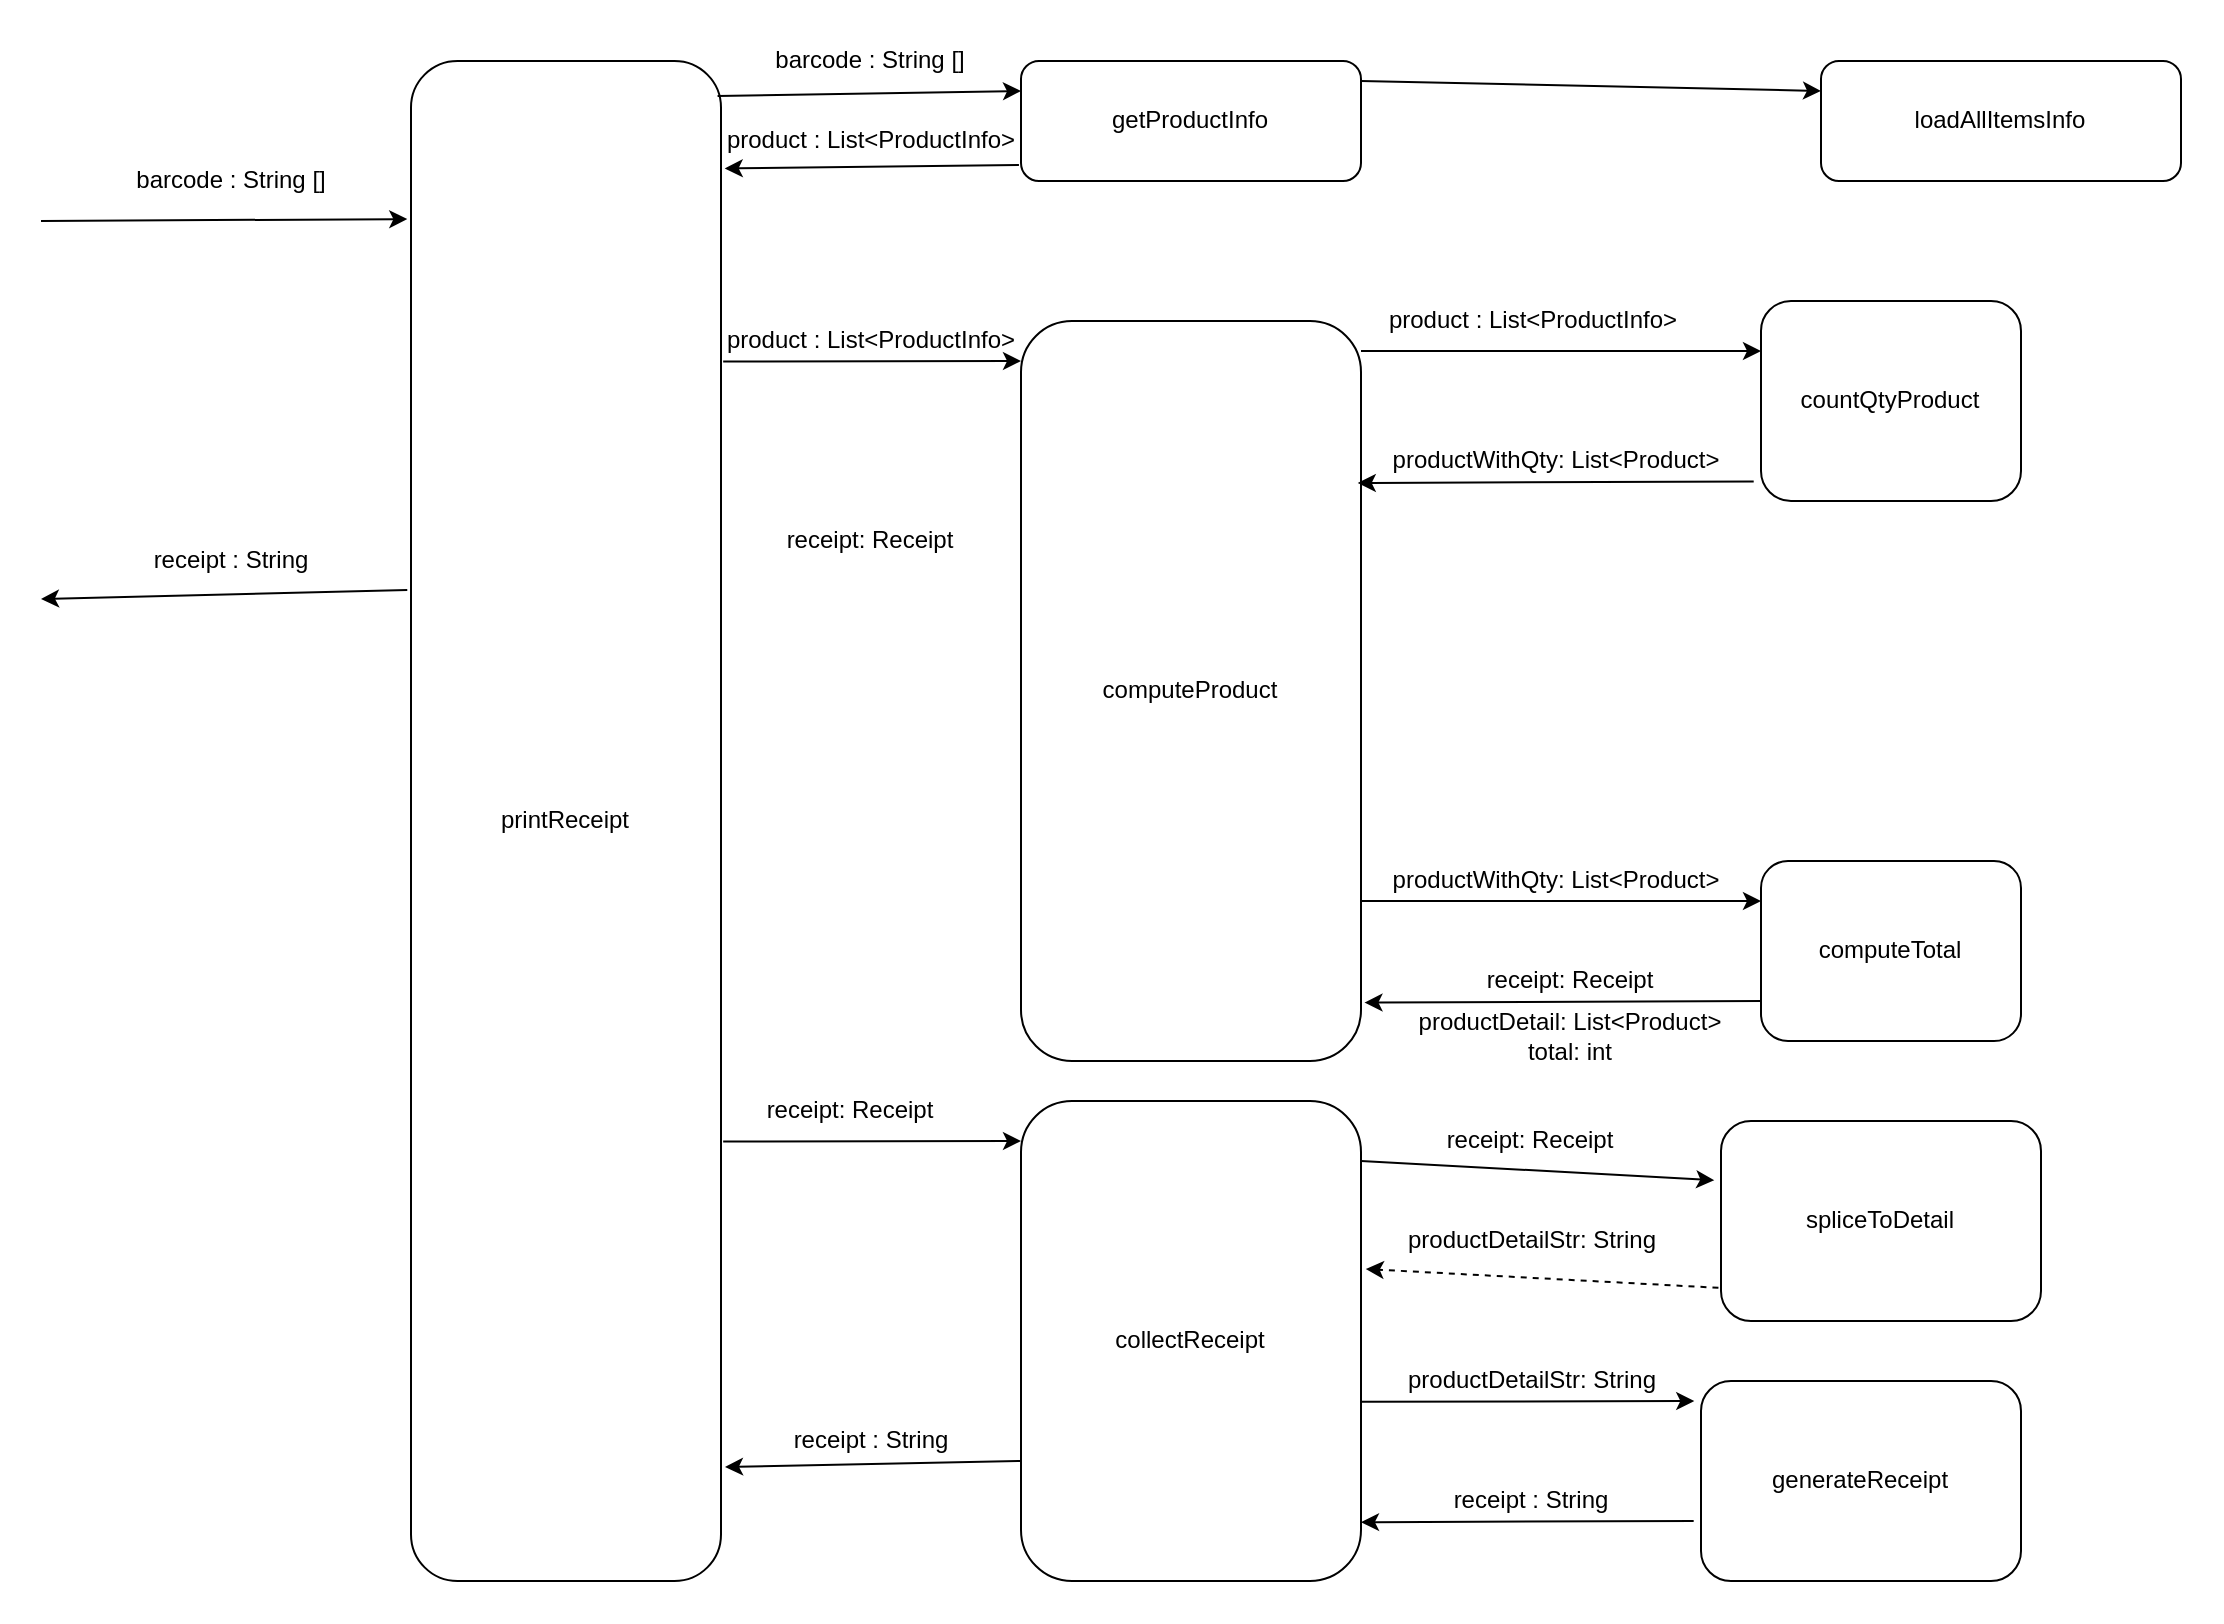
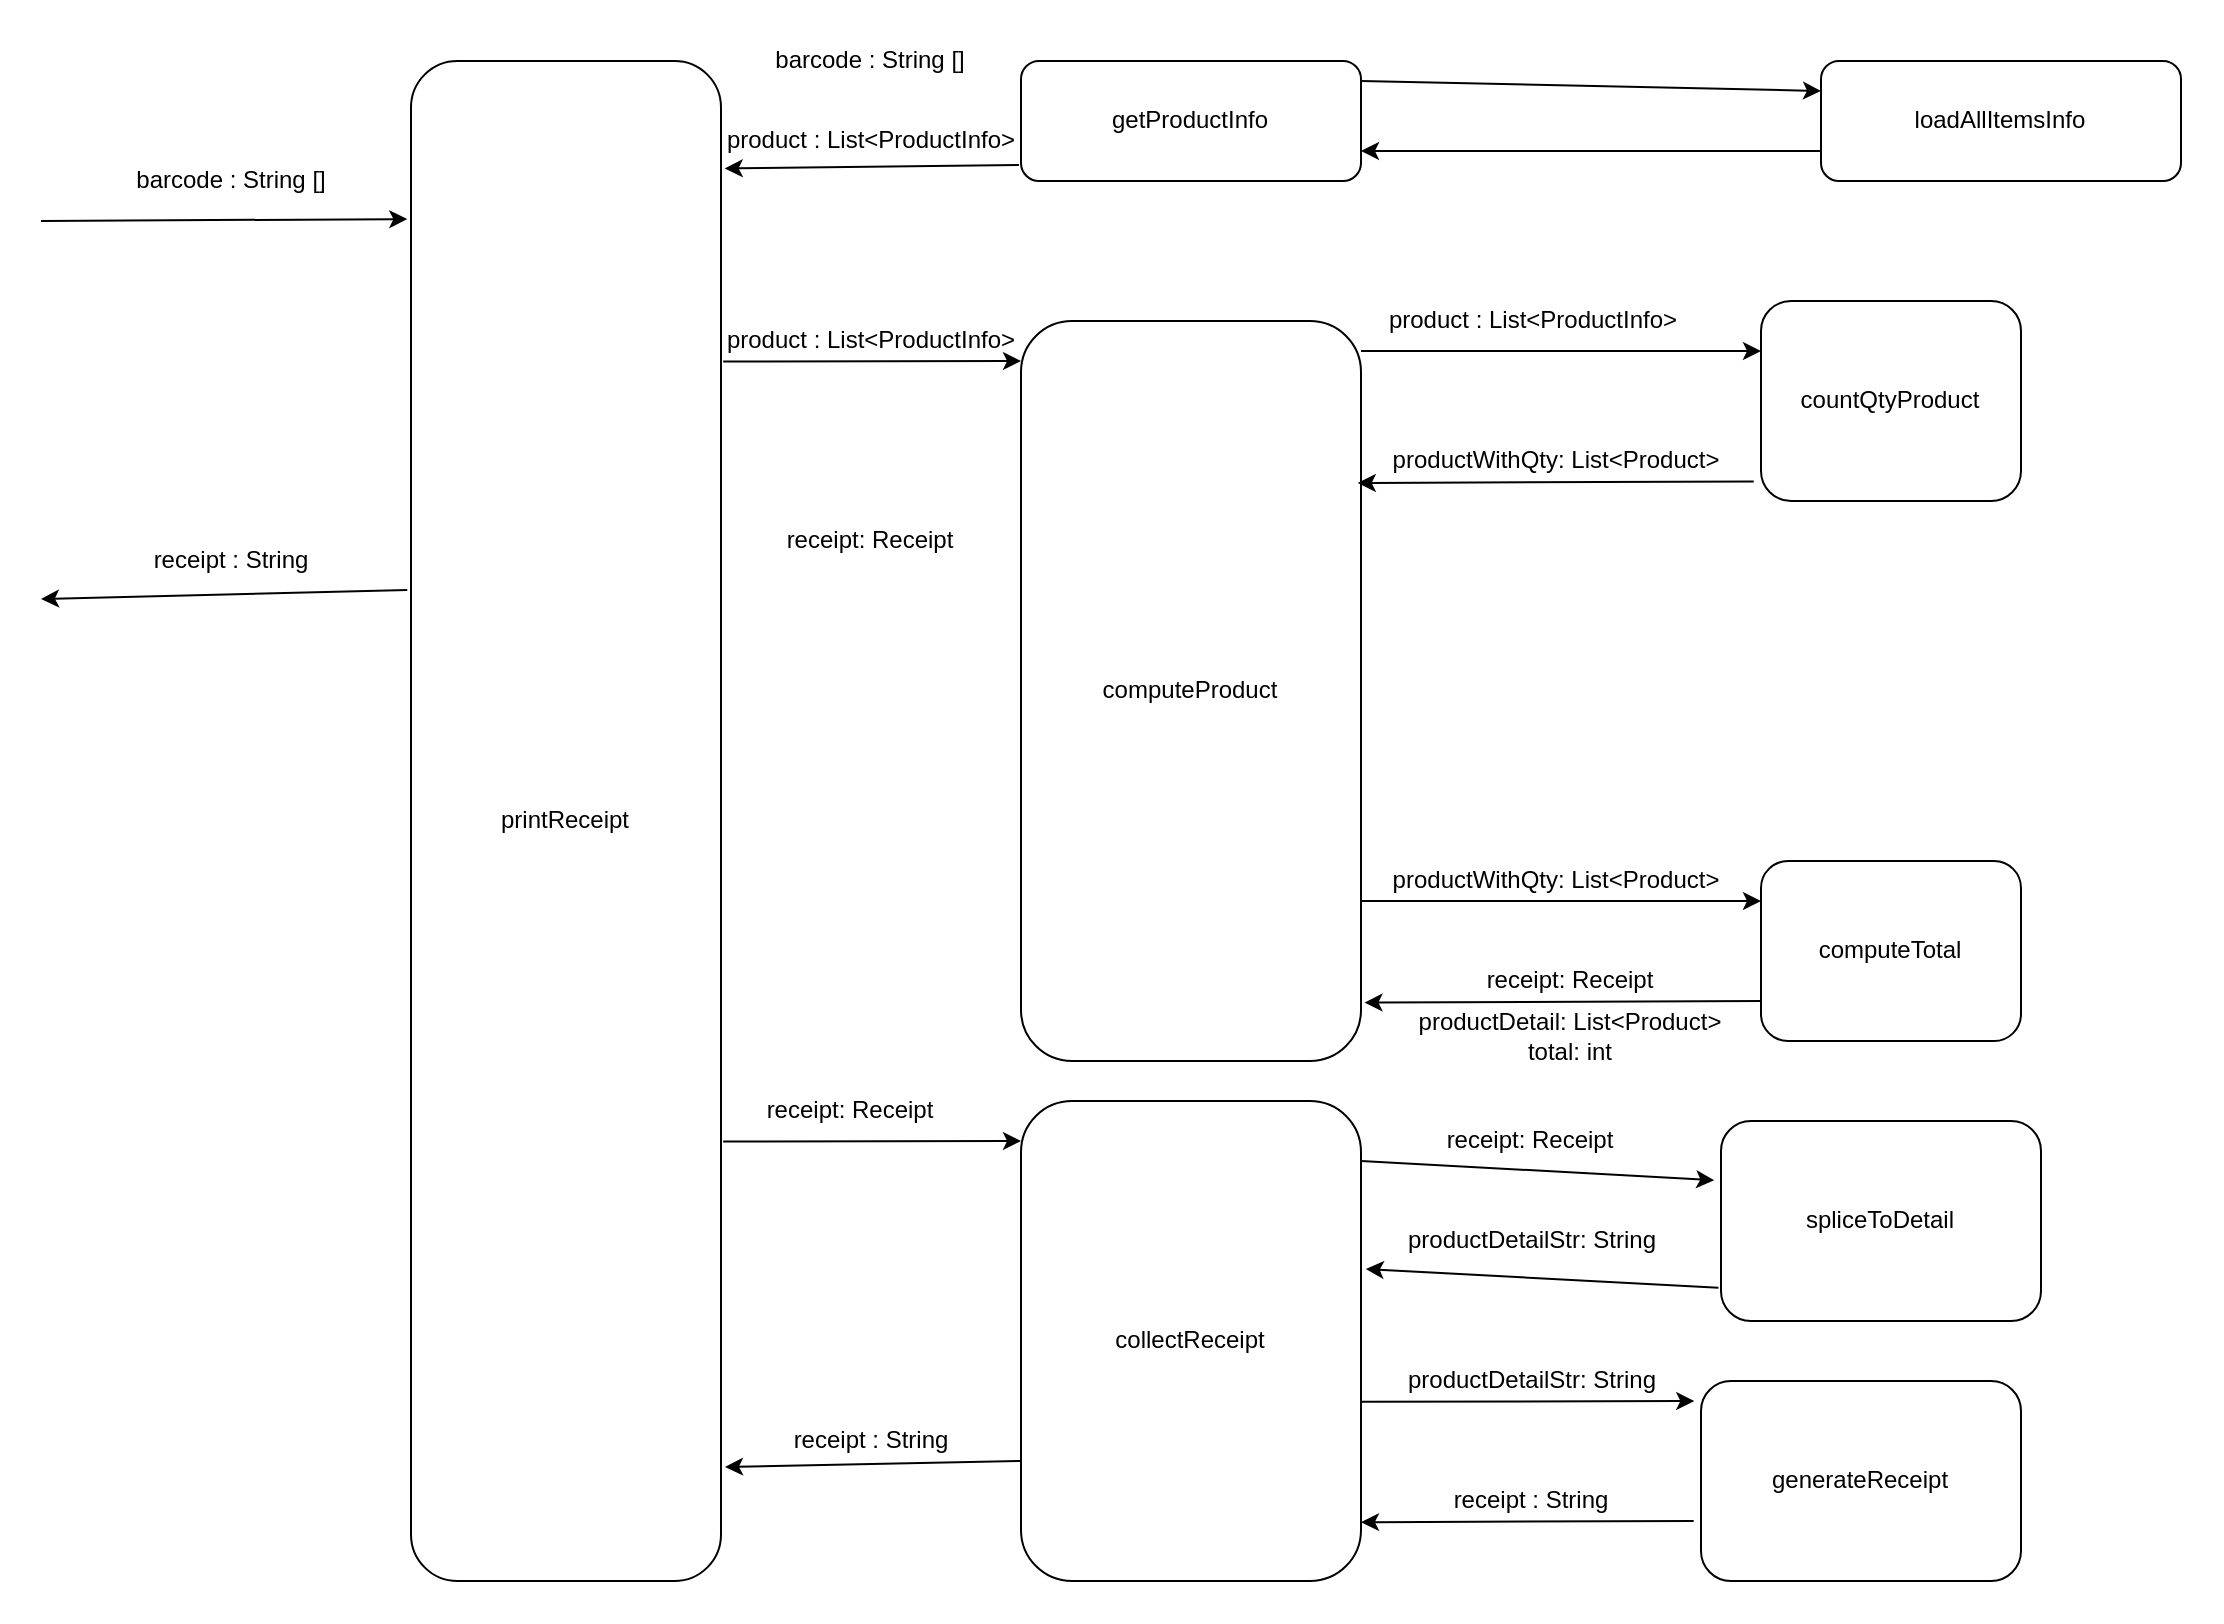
edge "printReceipt" -> "getProductInfo": removed
edge "loadAllItemsInfo" -> "getProductInfo": added
edge "spliceToDetail" -> "collectReceipt": style dashed -> solid
